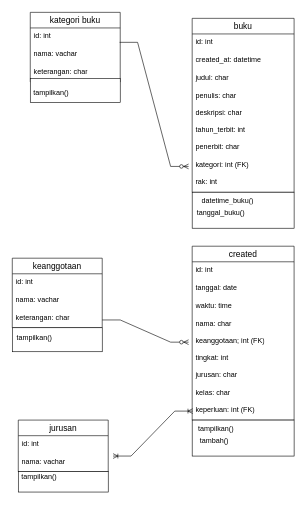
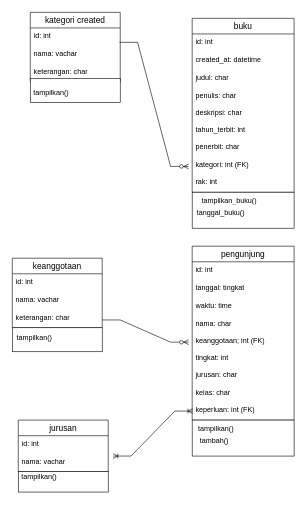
node "kategori buku": label "kategori buku" -> "kategori created"
node "datetime_buku()": label "datetime_buku()" -> "tampilkan_buku()"
node "created": label "created" -> "pengunjung"
node "tanggal: date": label "tanggal: date" -> "tanggal: tingkat"
